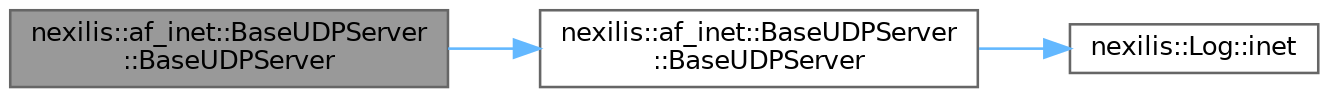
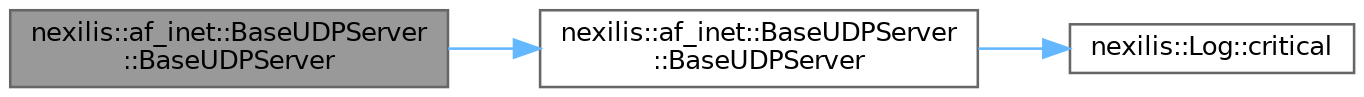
node "nexilis::Log::inet": label "nexilis::Log::inet" -> "nexilis::Log::critical"
